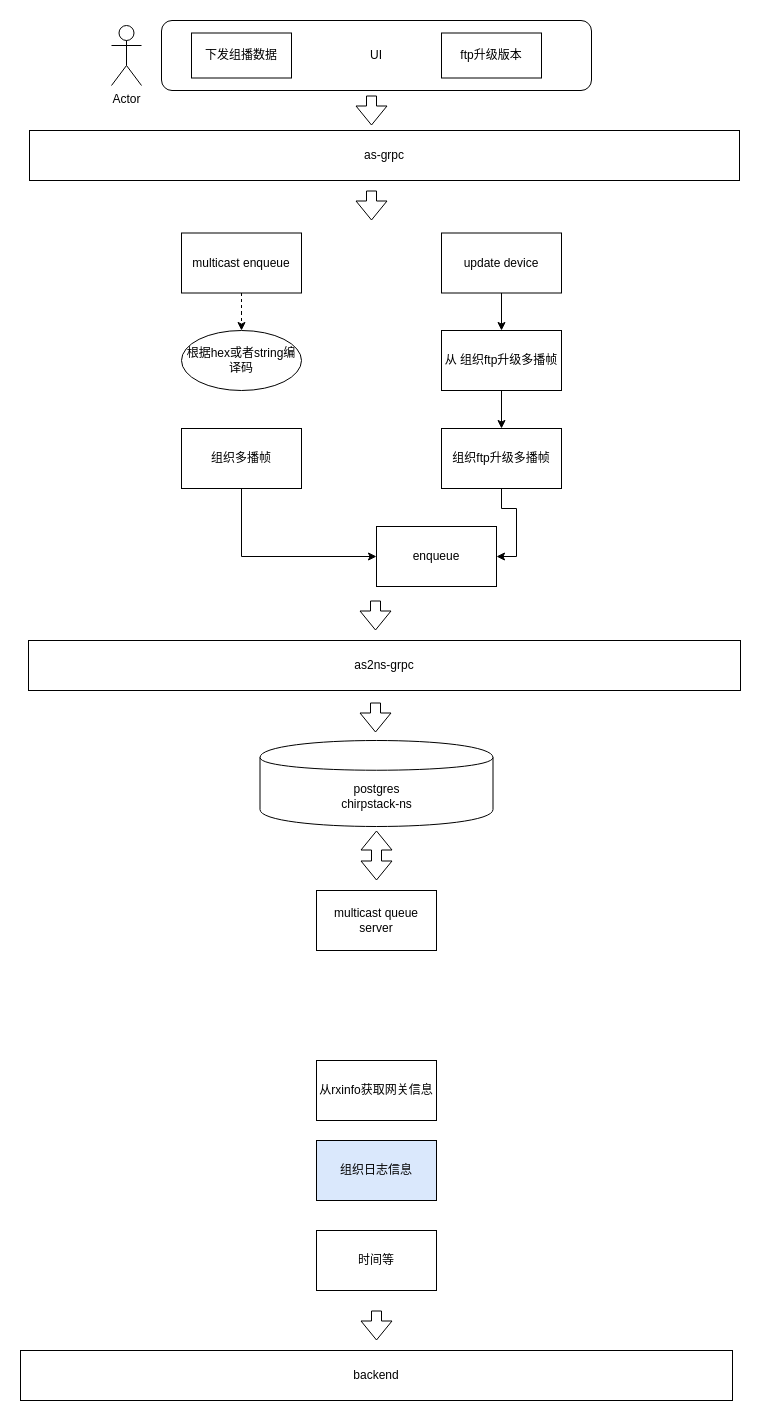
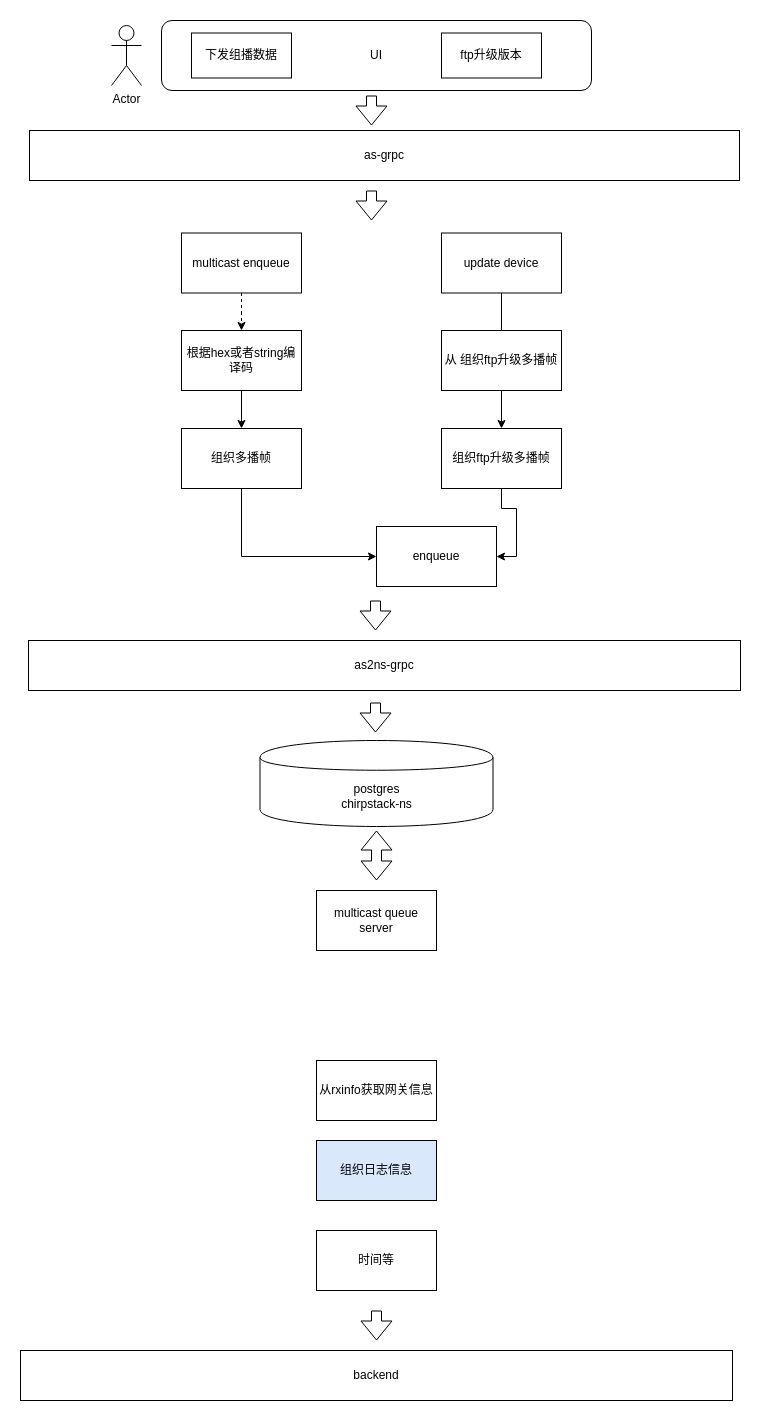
edge "update device" -> "从 组织ftp升级多播帧": arrowhead classic -> none
node "根据hex或者string编译码": shape ellipse -> rectangle
edge "根据hex或者string编译码" -> "组织多播帧": added
